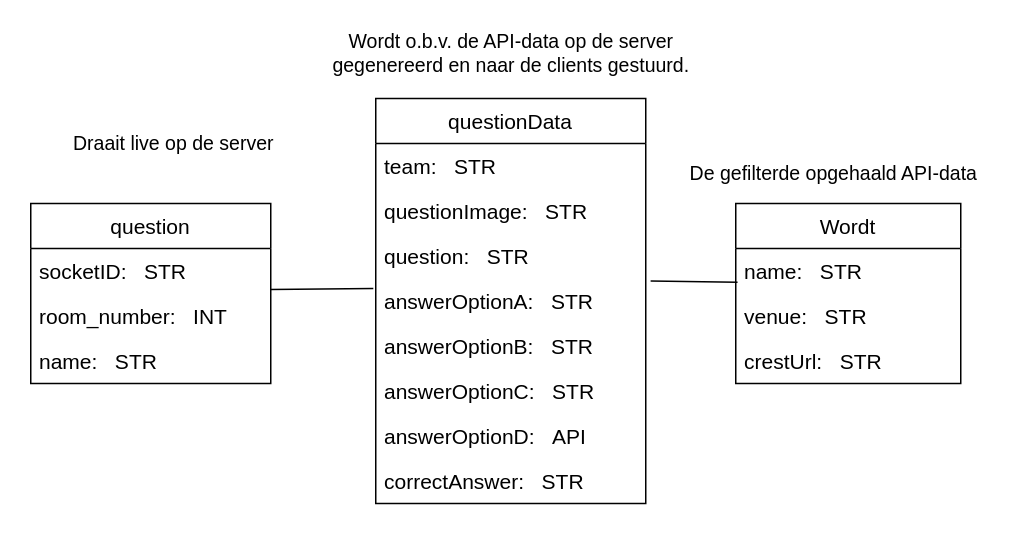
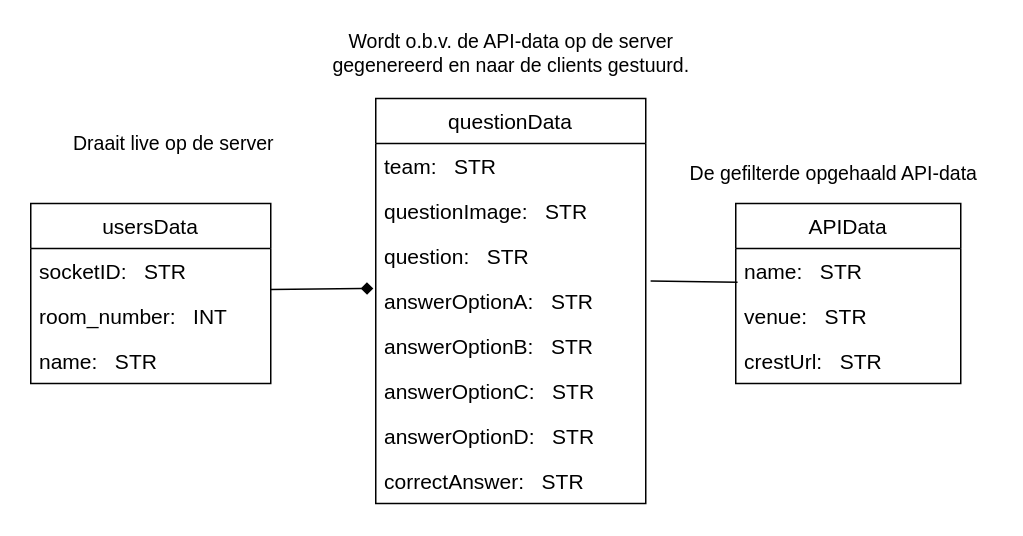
node "question": label "question" -> "usersData"
node "Wordt": label "Wordt" -> "APIData"
edge "answerOptionA: STR" -- "room_number: INT": arrowhead none -> diamond
node "answerOptionD: API": label "answerOptionD: API" -> "answerOptionD: STR"
